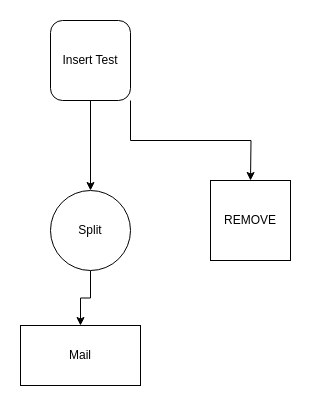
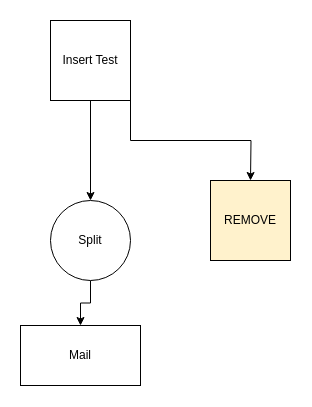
node "Insert Test": shape rounded rectangle -> rectangle
node "REMOVE": fillcolor #ffffff -> #fff2cc
node "Split": moved (91, 231) -> (91, 241)
